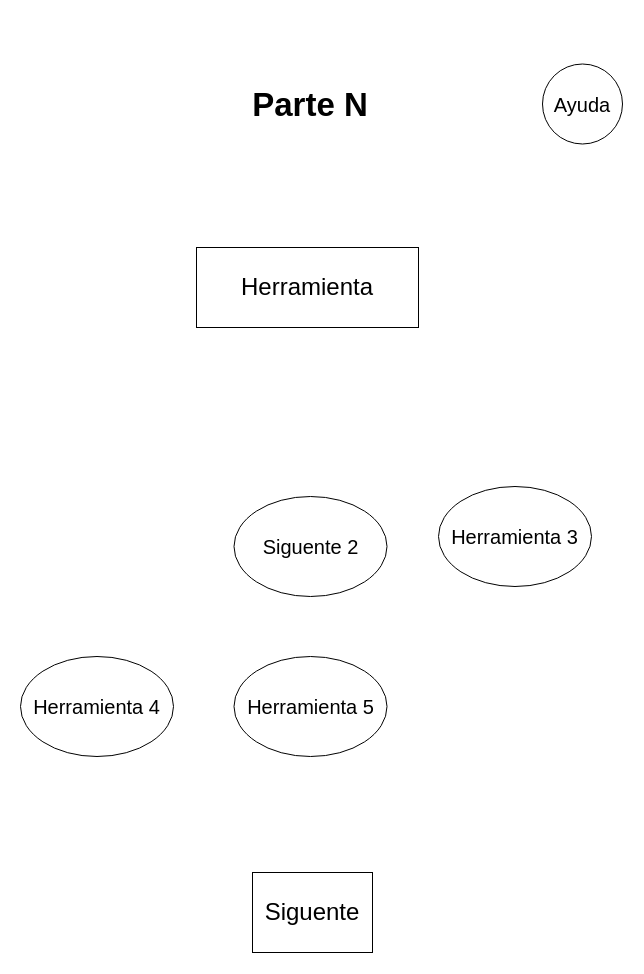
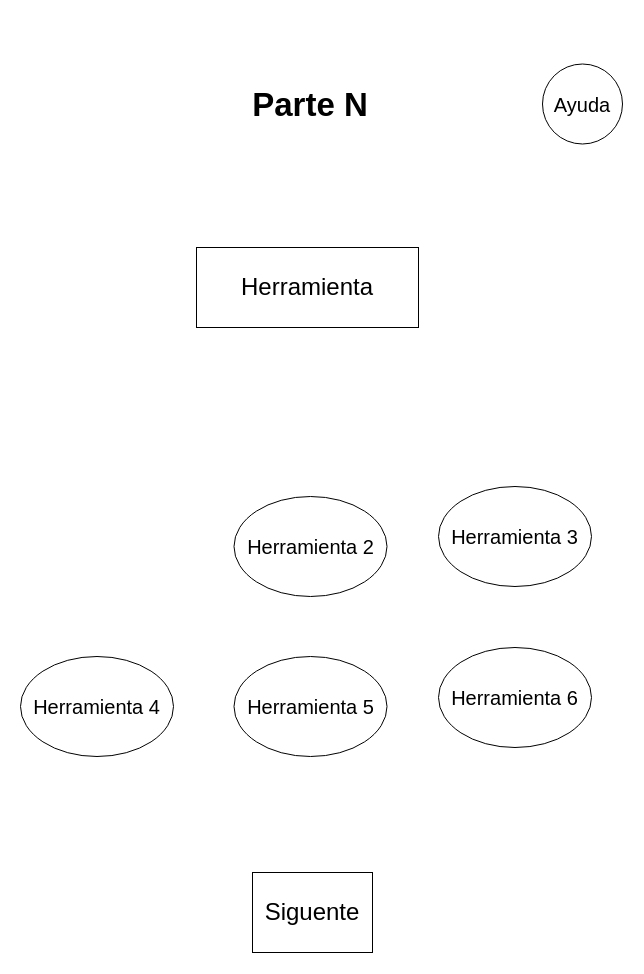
node "Siguente 2": label "Siguente 2" -> "Herramienta 2"
node "Herramienta 6": added
